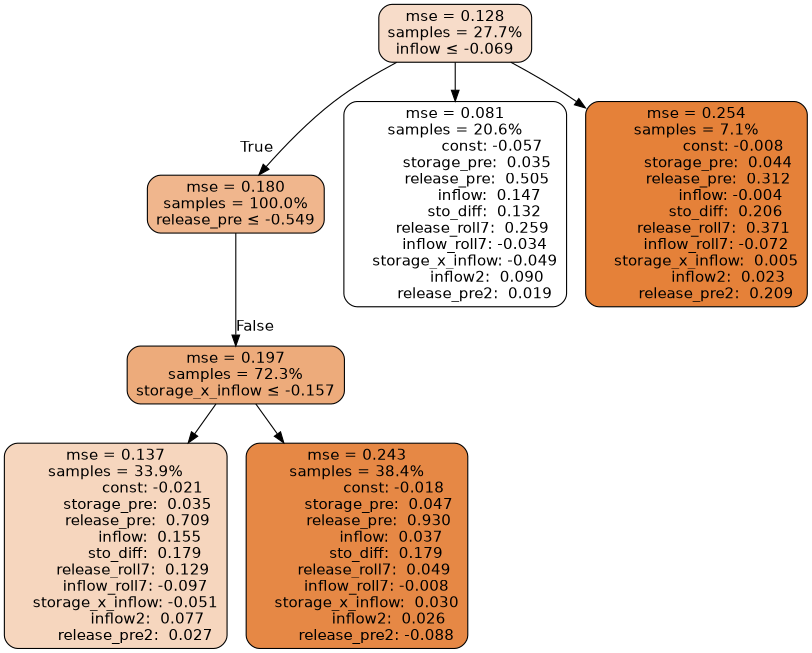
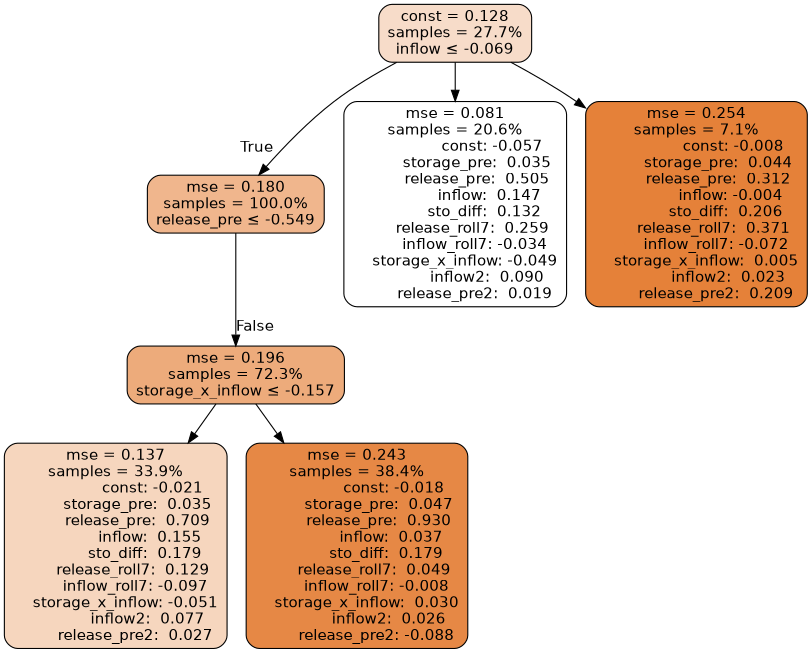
node "mse = 0.128 samples = 27.7% inflow ≤ -0.069": label "mse = 0.128 samples = 27.7% inflow ≤ -0.069" -> "const = 0.128 samples = 27.7% inflow ≤ -0.069"
node "mse = 0.197 samples = 72.3% storage_x_inflow ≤ -0.157": label "mse = 0.197 samples = 72.3% storage_x_inflow ≤ -0.157" -> "mse = 0.196 samples = 72.3% storage_x_inflow ≤ -0.157"
